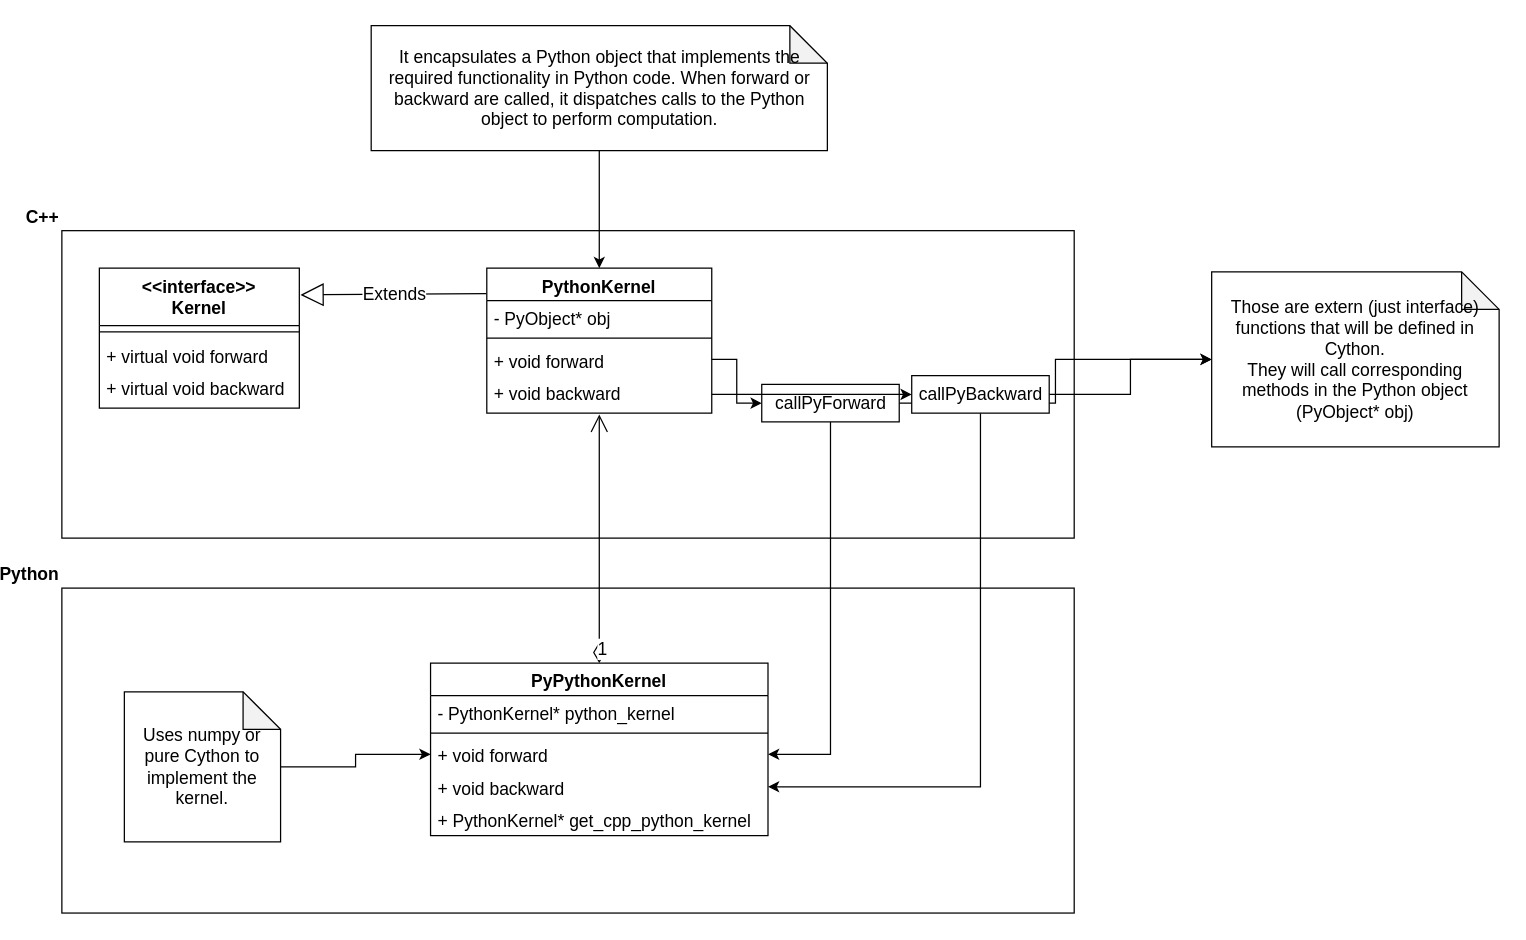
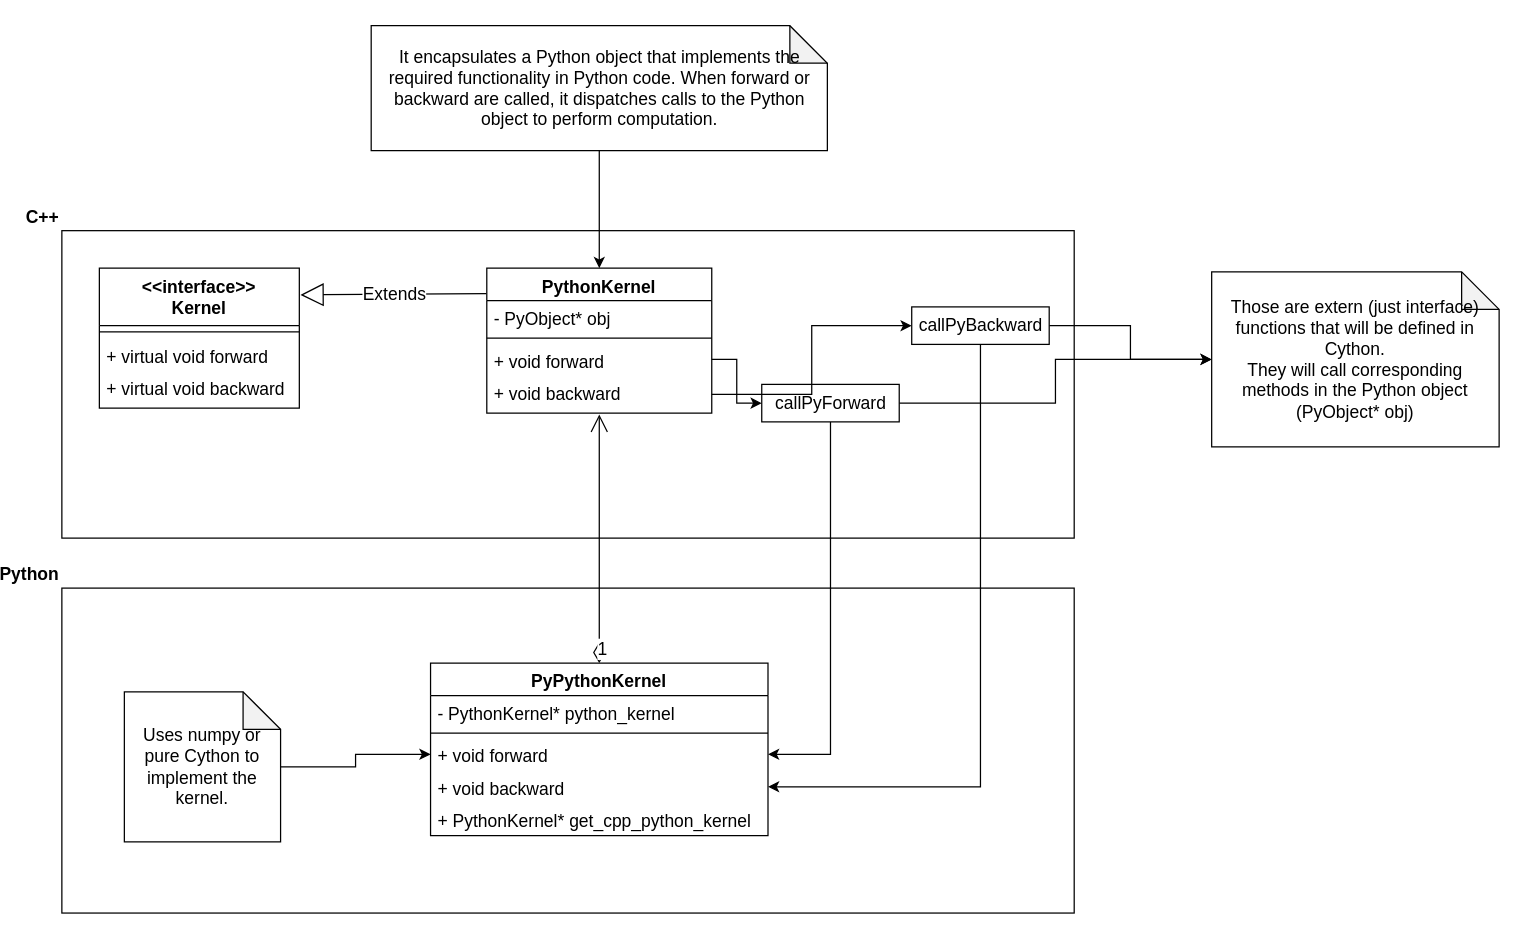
node "callPyBackward": moved (981, 394) -> (981, 326)
